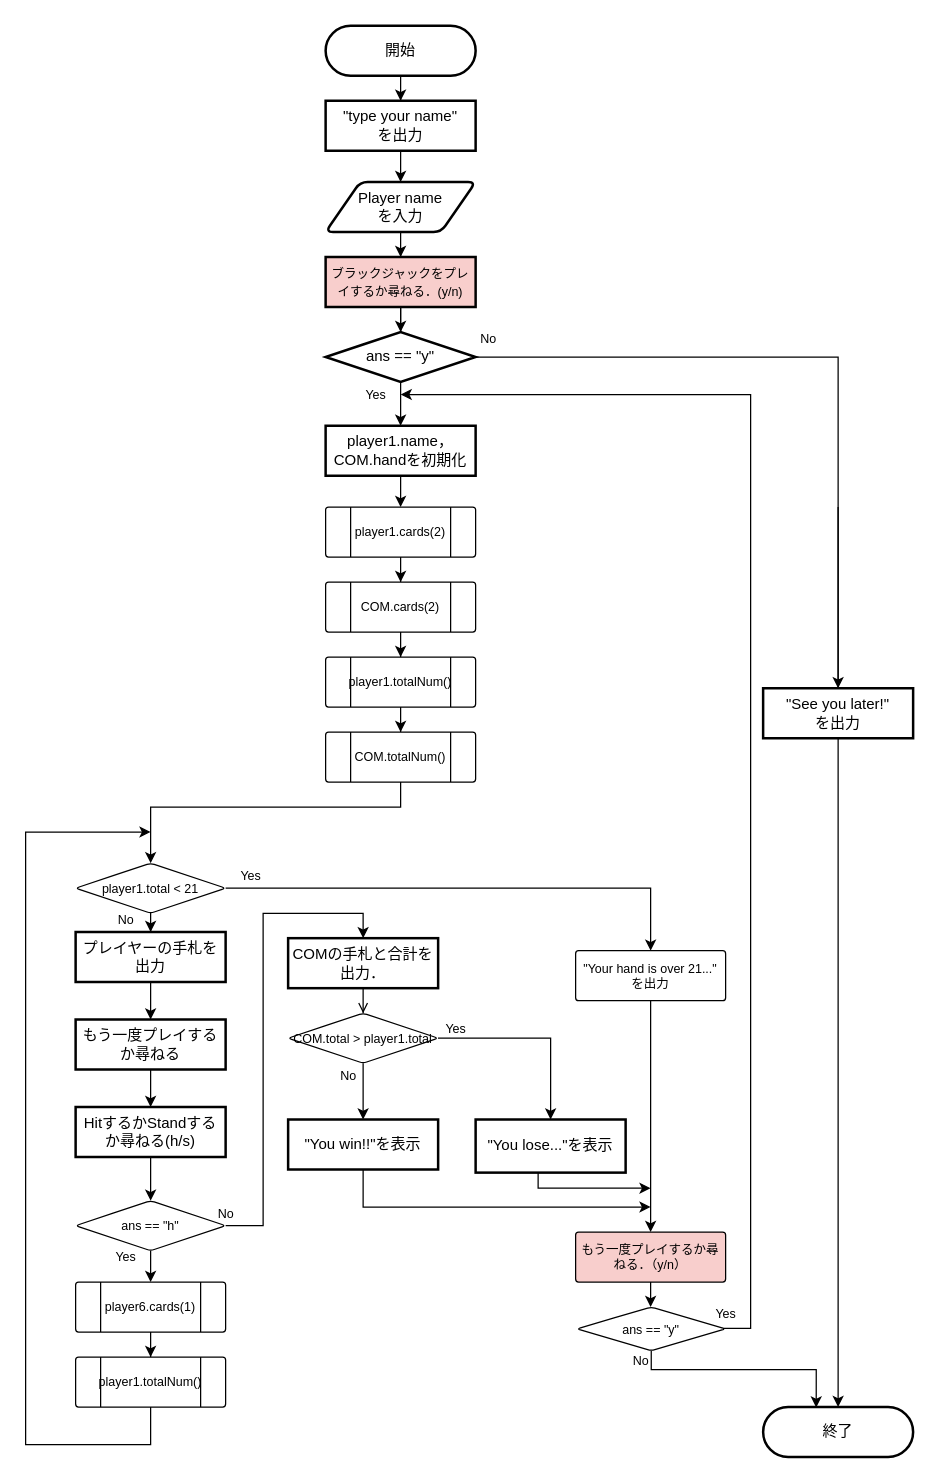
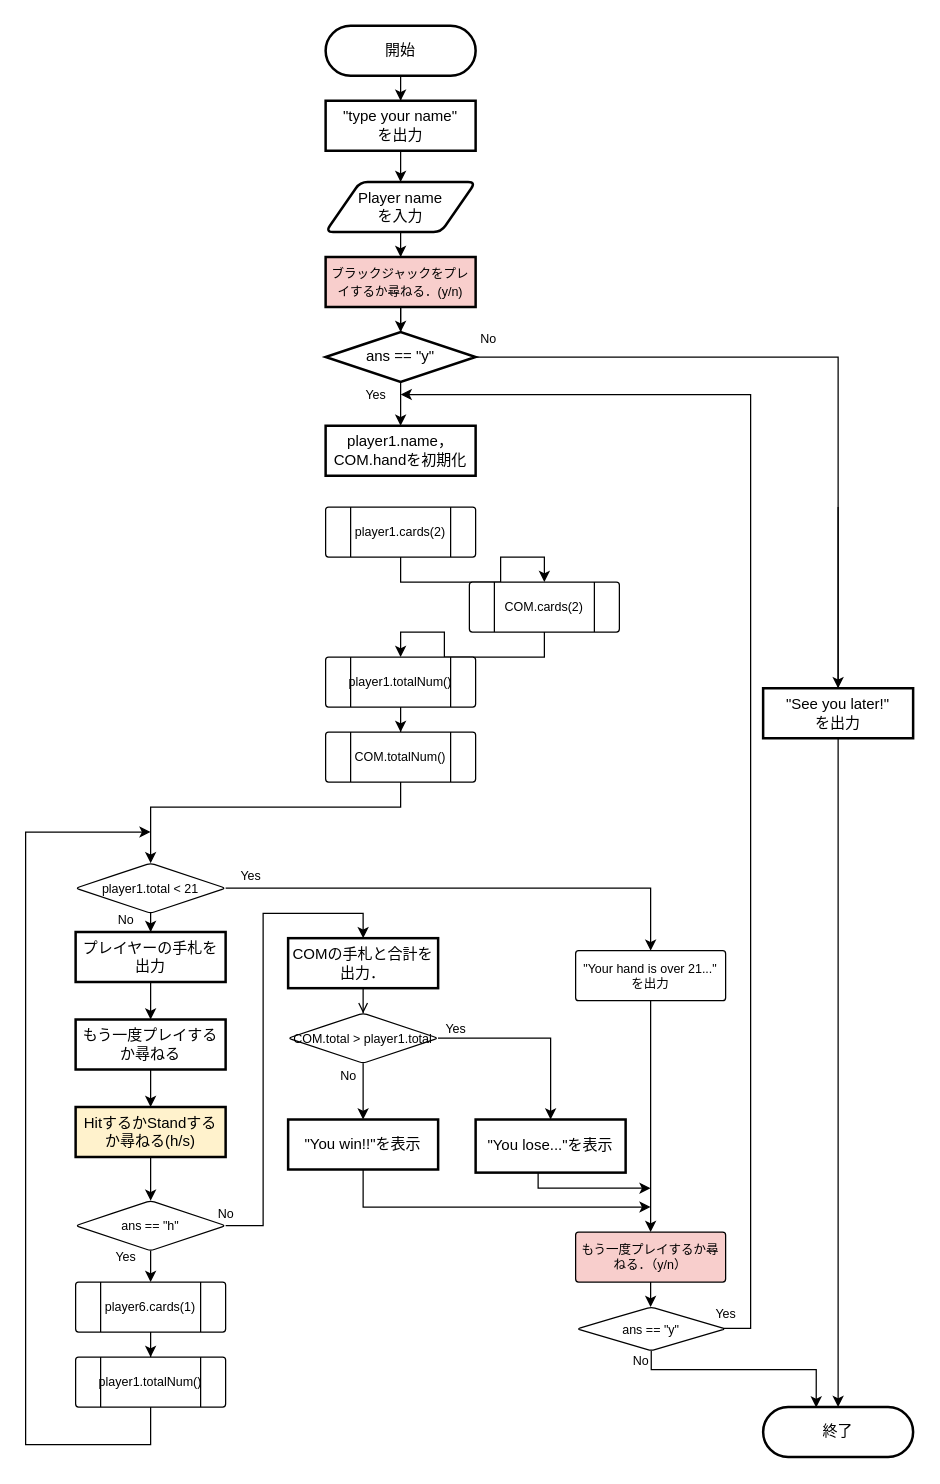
edge "player1.name，COM.handを初期化" -> "player1.cards(2)": removed
node "COM.cards(2)": moved (401, 607) -> (544, 607)
node "HitするかStandするか尋ねる(h/s)": fillcolor #ffffff -> #fff2cc
